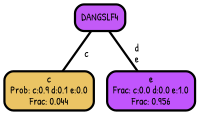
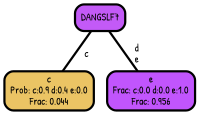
node "DANGSLF4": label "DANGSLF4" -> "DANGSLF7"
node "c Prob: c:0.9 d:0.1 e:0.0 Frac: 0.044": label "c Prob: c:0.9 d:0.1 e:0.0 Frac: 0.044" -> "c Prob: c:0.9 d:0.4 e:0.0 Frac: 0.044"
